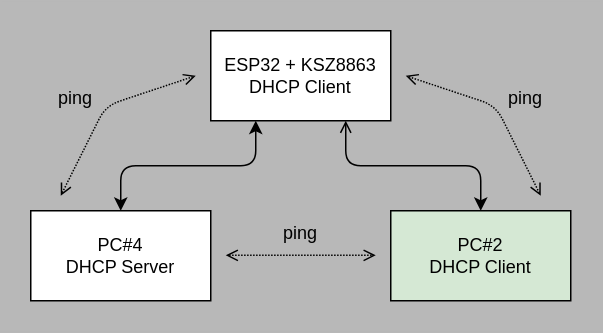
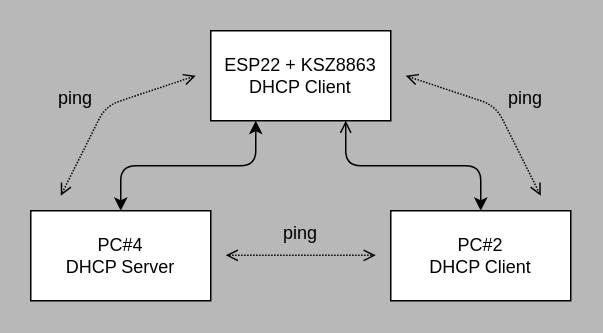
node "ESP32 + KSZ8863 DHCP Client": label "ESP32 + KSZ8863 DHCP Client" -> "ESP22 + KSZ8863 DHCP Client"
node "PC#2 DHCP Client": fillcolor #d5e8d4 -> #ffffff
